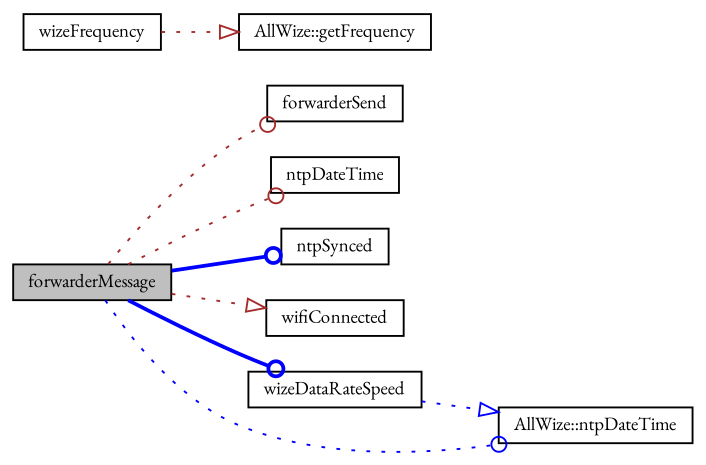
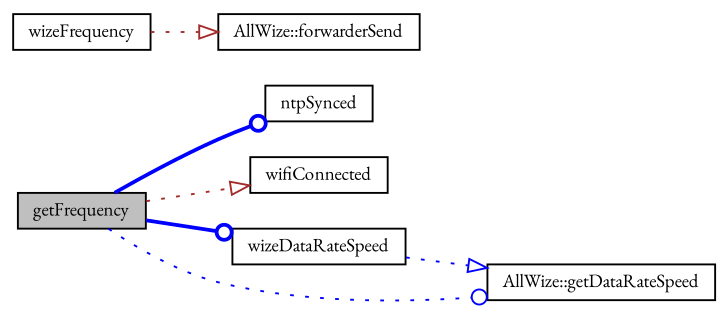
node "AllWize::getFrequency": label "AllWize::getFrequency" -> "AllWize::forwarderSend"
node "forwarderSend": removed
node "ntpDateTime": removed
node "forwarderMessage": label "forwarderMessage" -> "getFrequency"
node "AllWize::ntpDateTime": label "AllWize::ntpDateTime" -> "AllWize::getDataRateSpeed"
